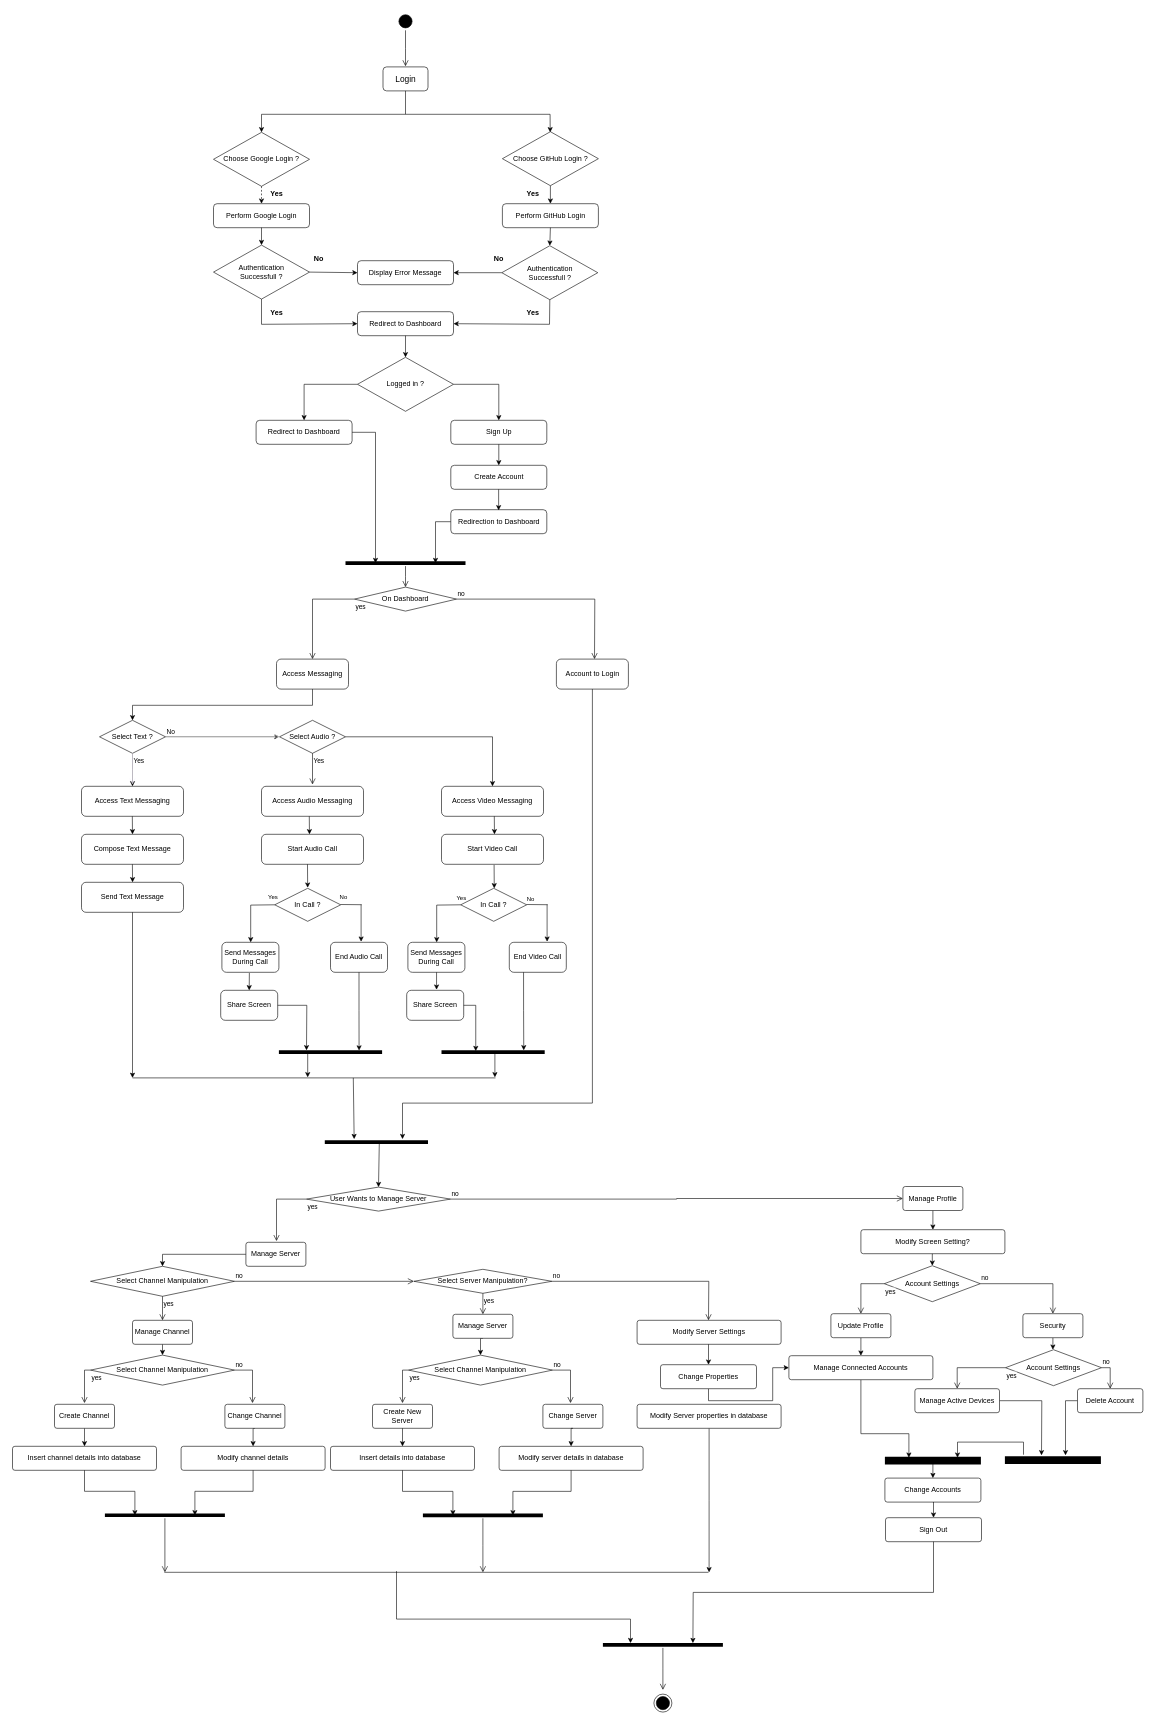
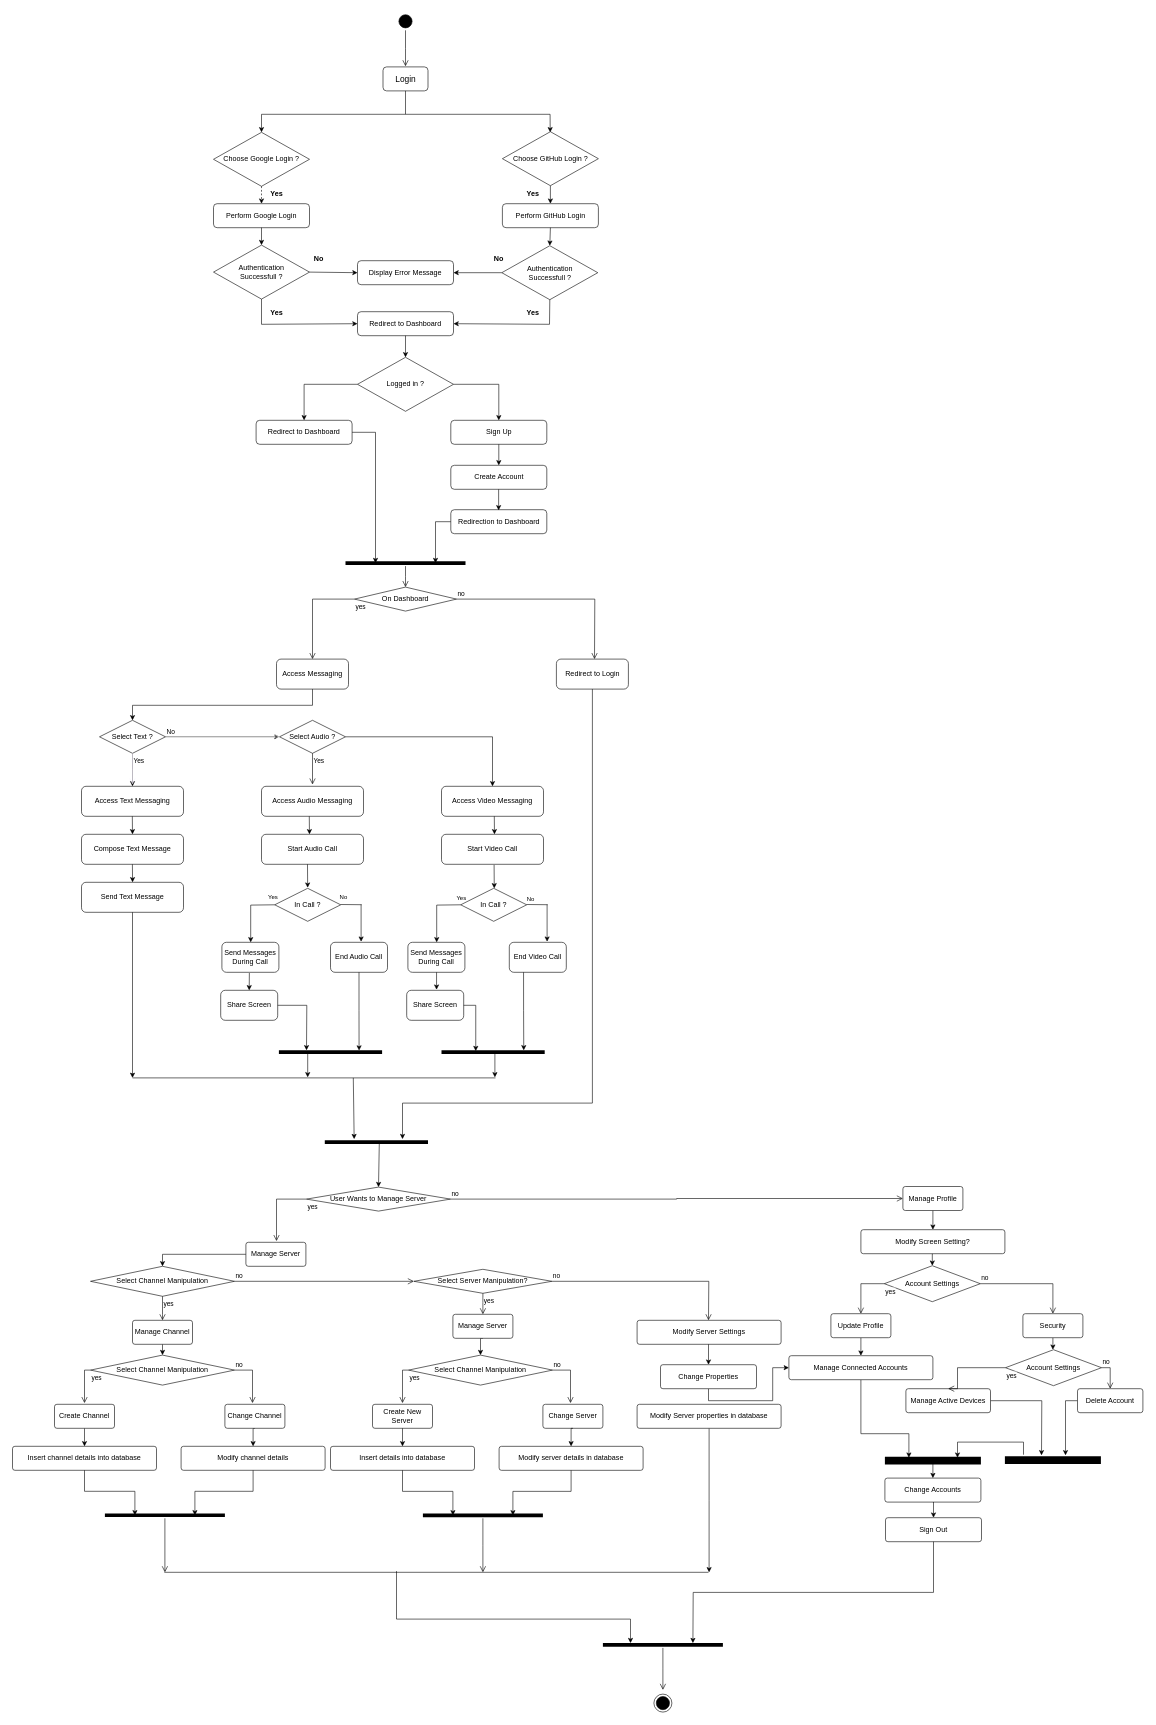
node "Account to Login": label "Account to Login" -> "Redirect to Login"
node "Manage Active Devices": moved (957, 1401) -> (948, 1401)
